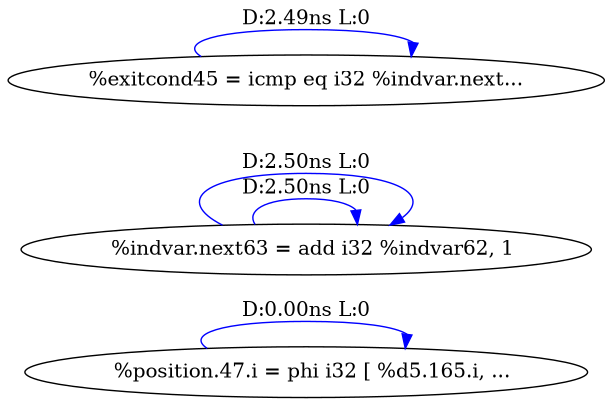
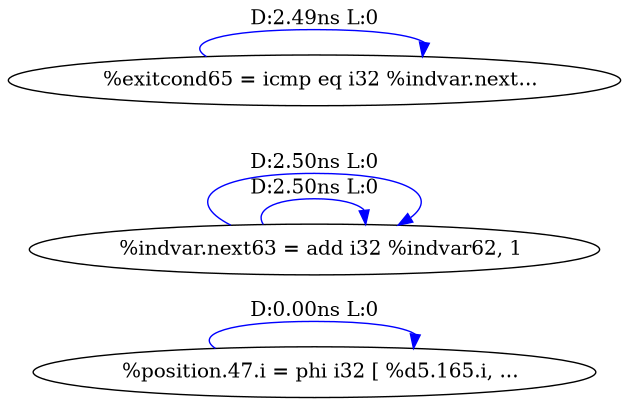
node "%exitcond45 = icmp eq i32 %indvar.next...": label "%exitcond45 = icmp eq i32 %indvar.next..." -> "%exitcond65 = icmp eq i32 %indvar.next..."
